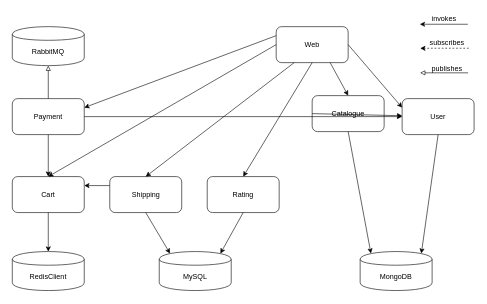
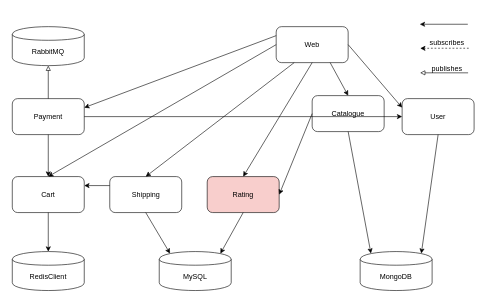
node "invokes": removed
edge "Catalogue" -> "User": now "Catalogue" -> "Rating"
node "Rating": fillcolor #ffffff -> #f8cecc
